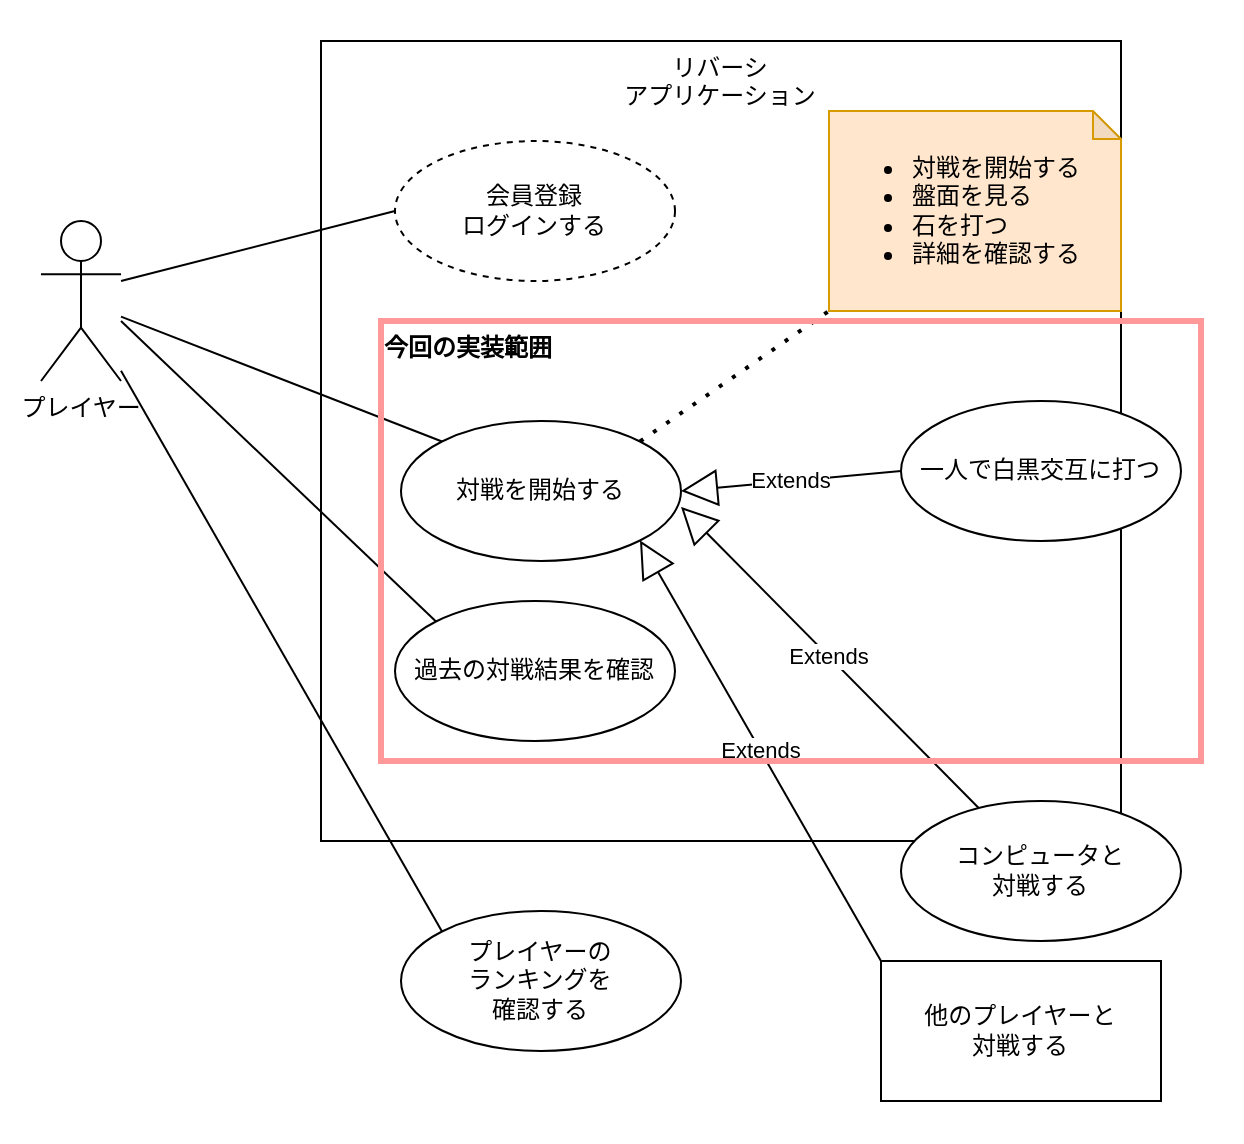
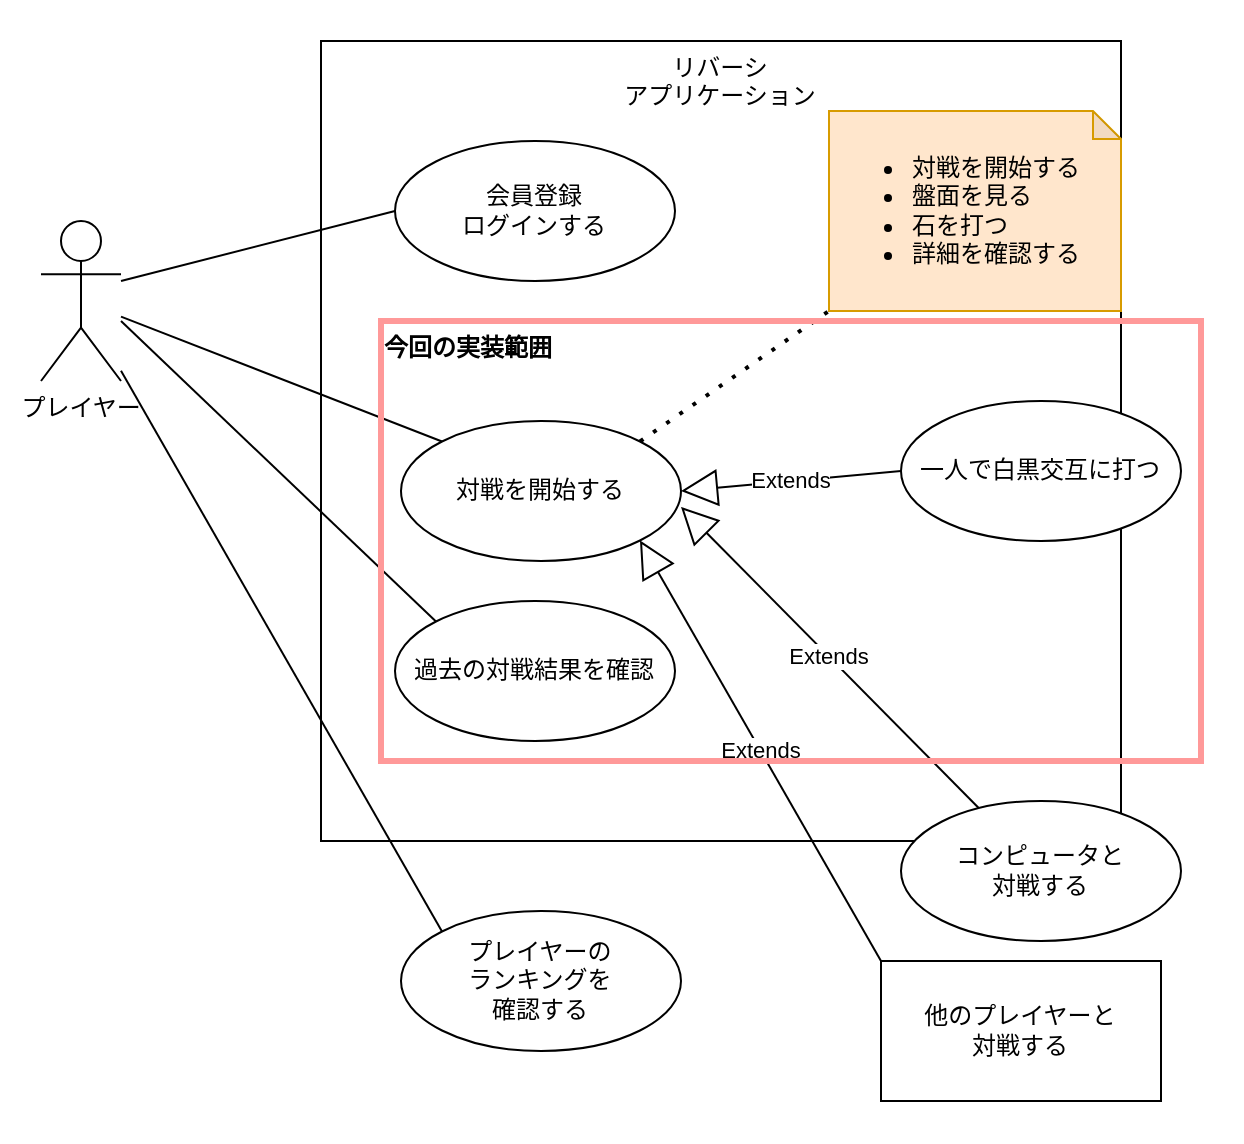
node "会員登録 ログインする": style dashed -> solid
